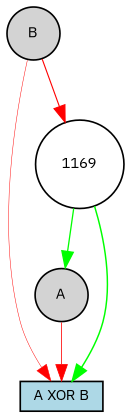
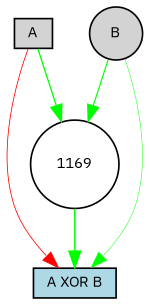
edge "B" -> "1169": color red -> green
edge "B" -> "A XOR B": color red -> green
edge "1169" -> "A": reversed
node "A": shape circle -> box
